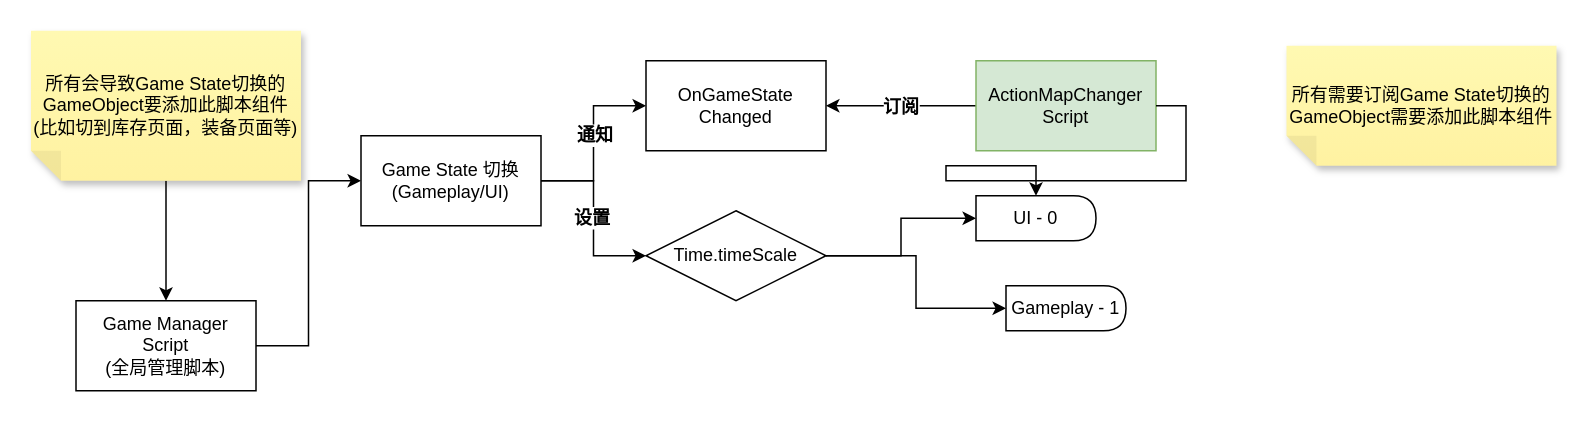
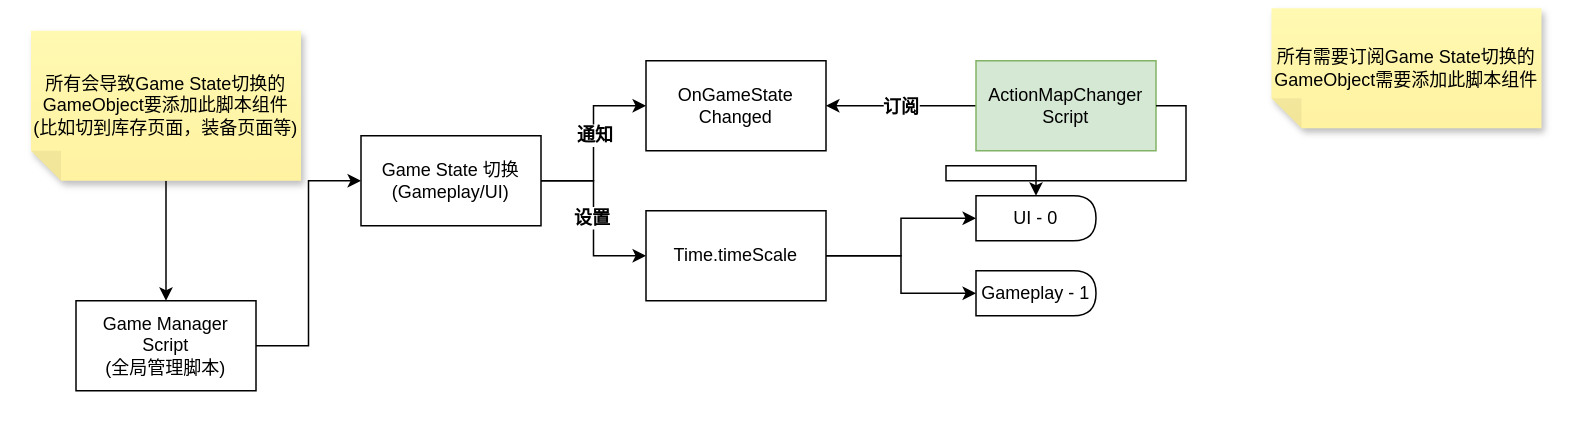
node "所有需要订阅Game State切换的GameObject需要添加此脚本组件": moved (1421, 106) -> (1406, 68)
node "Time.timeScale": shape diamond -> rectangle
node "Gameplay - 1": moved (1066, 308) -> (1036, 293)
